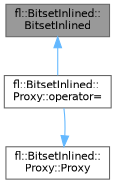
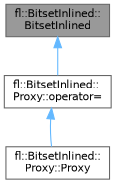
edge "fl::BitsetInlined:: Proxy::operator=" -> "fl::BitsetInlined:: Proxy::Proxy": reversed
